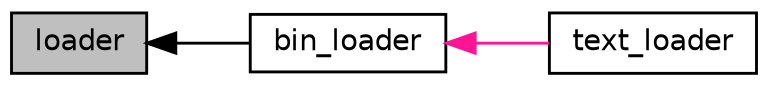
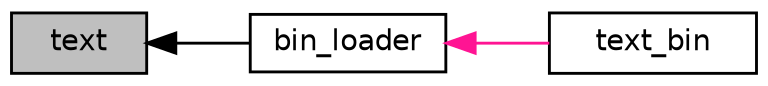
node "loader": label "loader" -> "text"
node "text_loader": label "text_loader" -> "text_bin"
